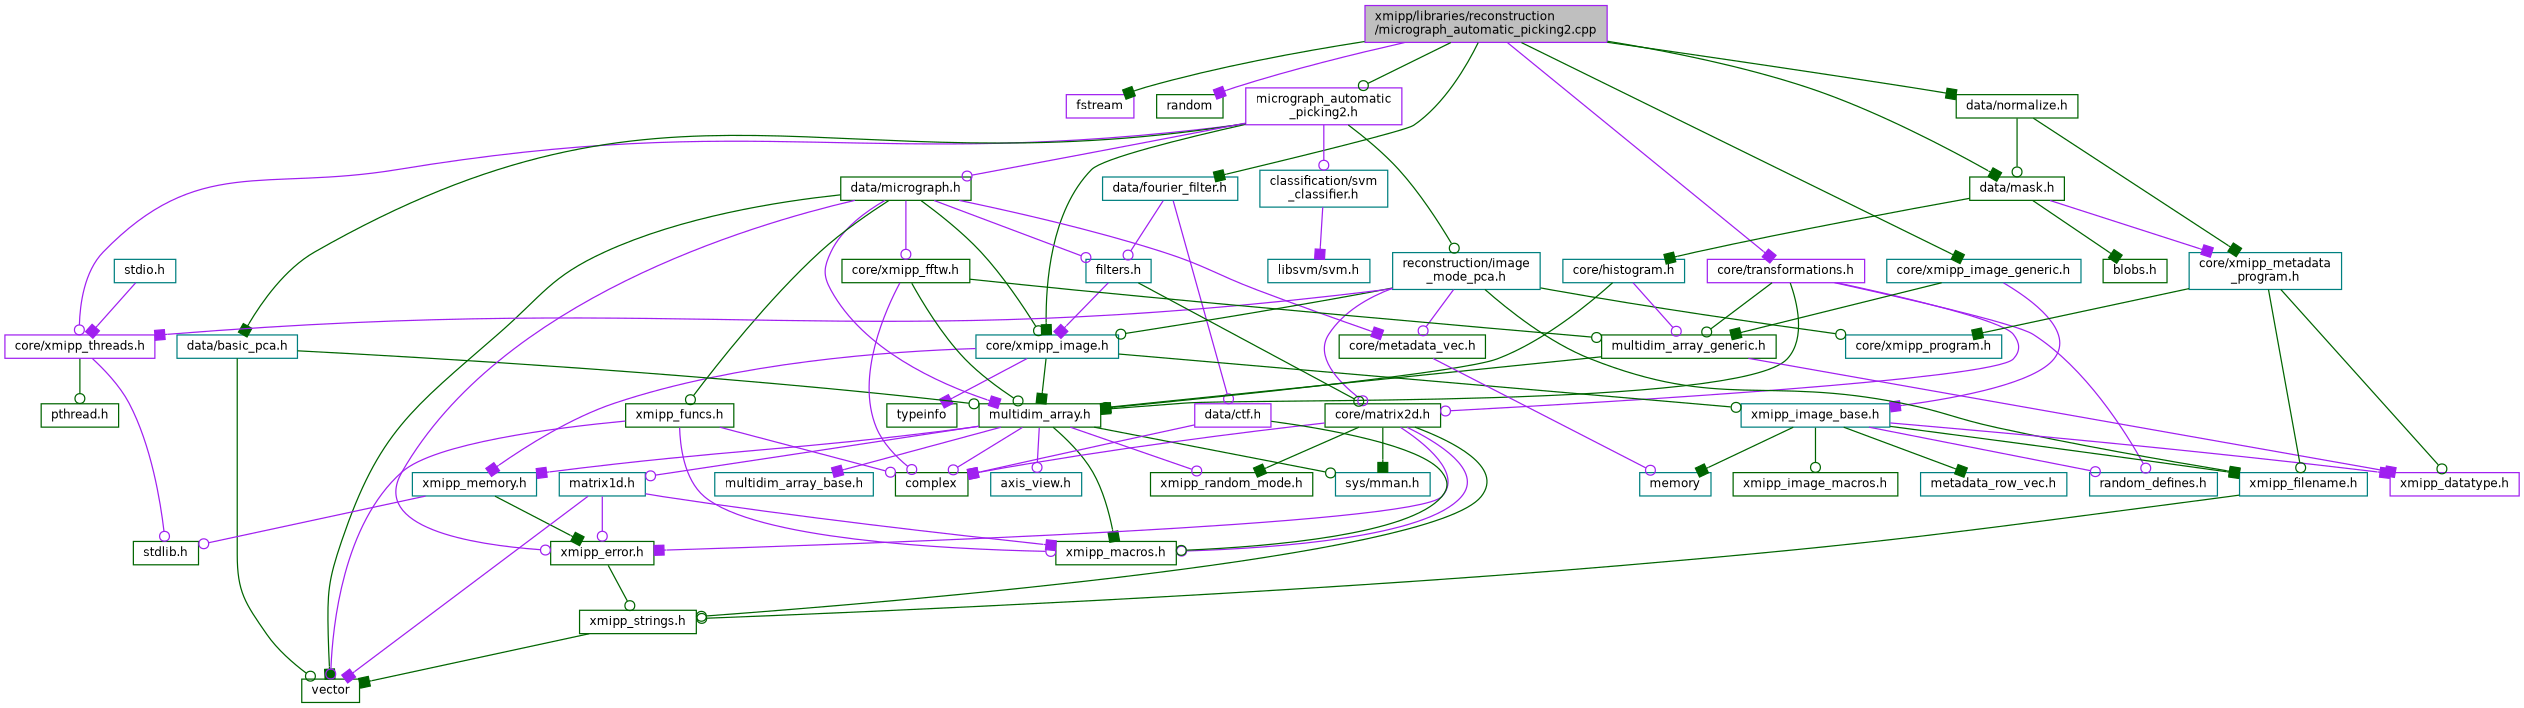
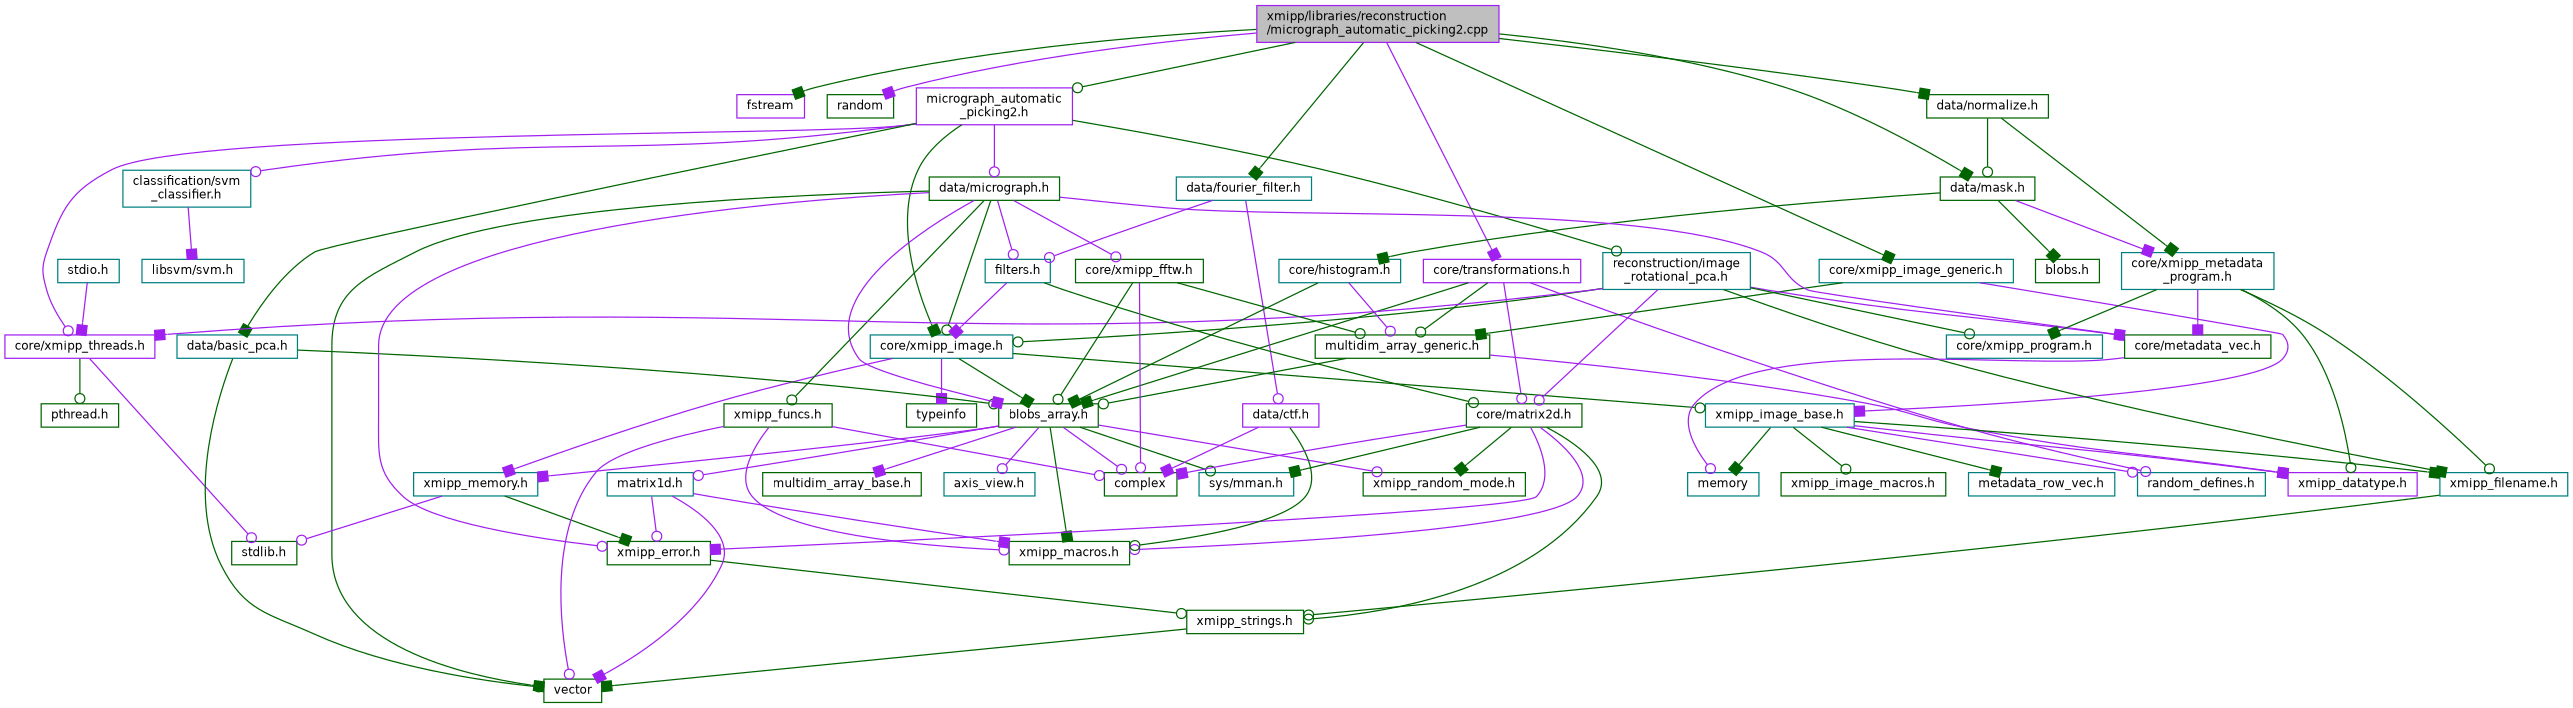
node "reconstruction/image _mode_pca.h": label "reconstruction/image _mode_pca.h" -> "reconstruction/image _rotational_pca.h"
edge "core/xmipp_metadata _program.h" -> "core/metadata_vec.h": added
node "multidim_array.h": label "multidim_array.h" -> "blobs_array.h"
node "multidim_array_base.h": color teal -> darkgreen
